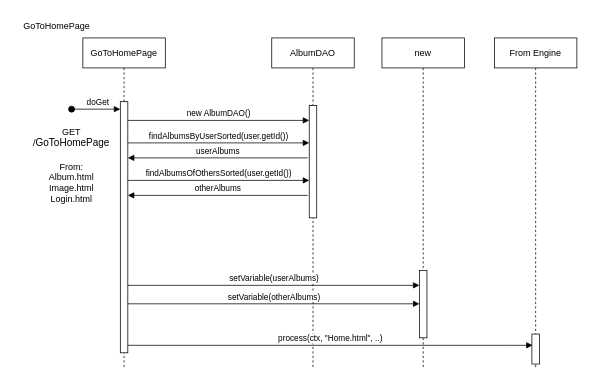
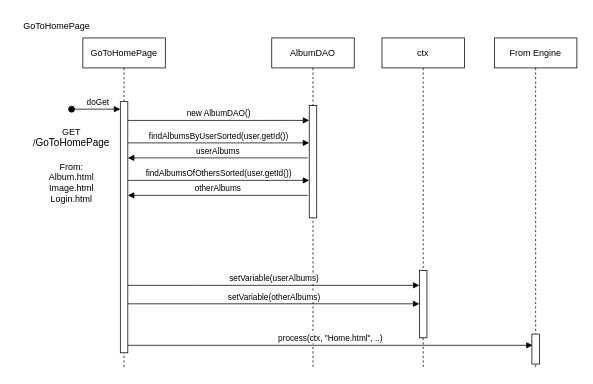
node "new": label "new" -> "ctx"
